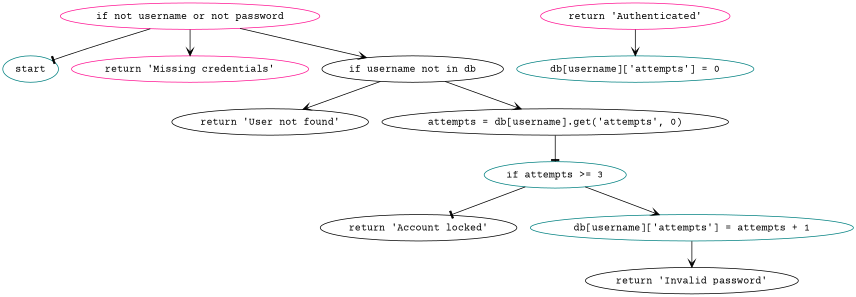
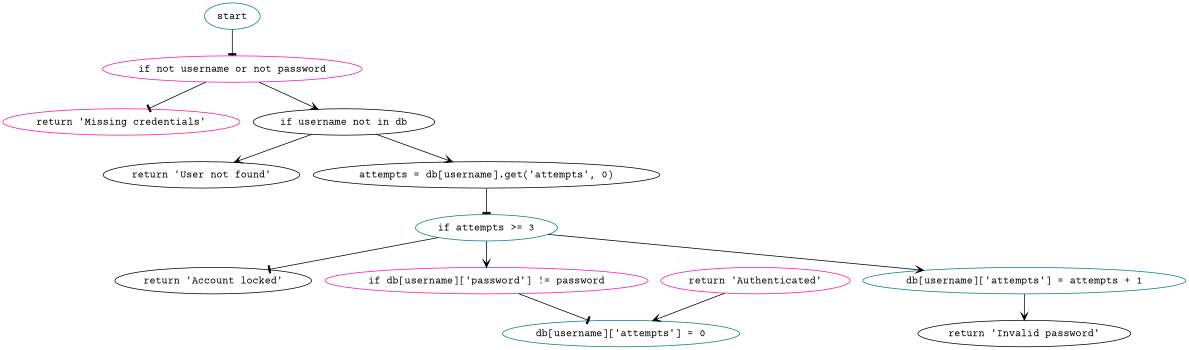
edge "if not username or not password" -> "return 'Missing credentials'": arrowhead vee -> tee
edge "if not username or not password" -> "start": reversed
node "if db[username]['password'] != password": added
